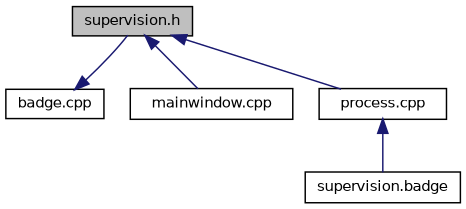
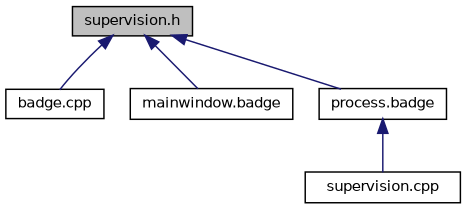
edge "supervision.h" -> "badge.cpp": reversed
node "mainwindow.cpp": label "mainwindow.cpp" -> "mainwindow.badge"
node "process.cpp": label "process.cpp" -> "process.badge"
node "supervision.badge": label "supervision.badge" -> "supervision.cpp"
